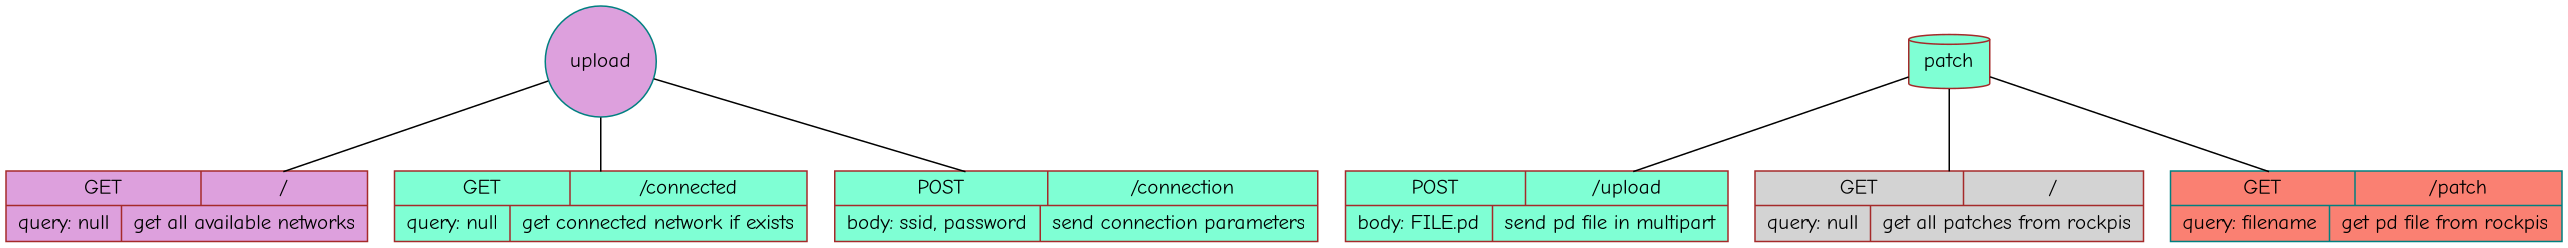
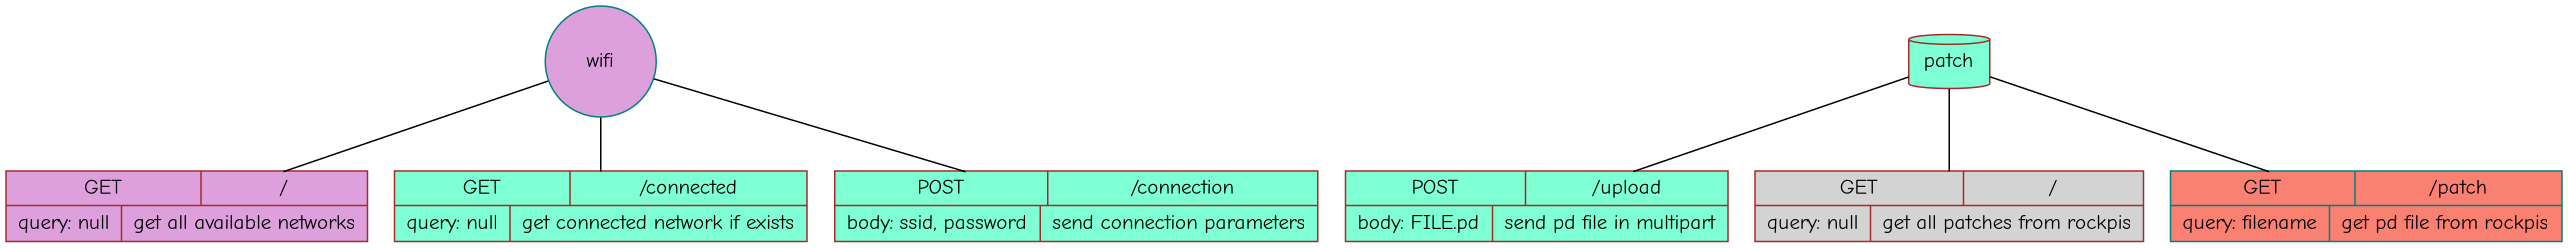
node "upload": label "upload" -> "wifi"
